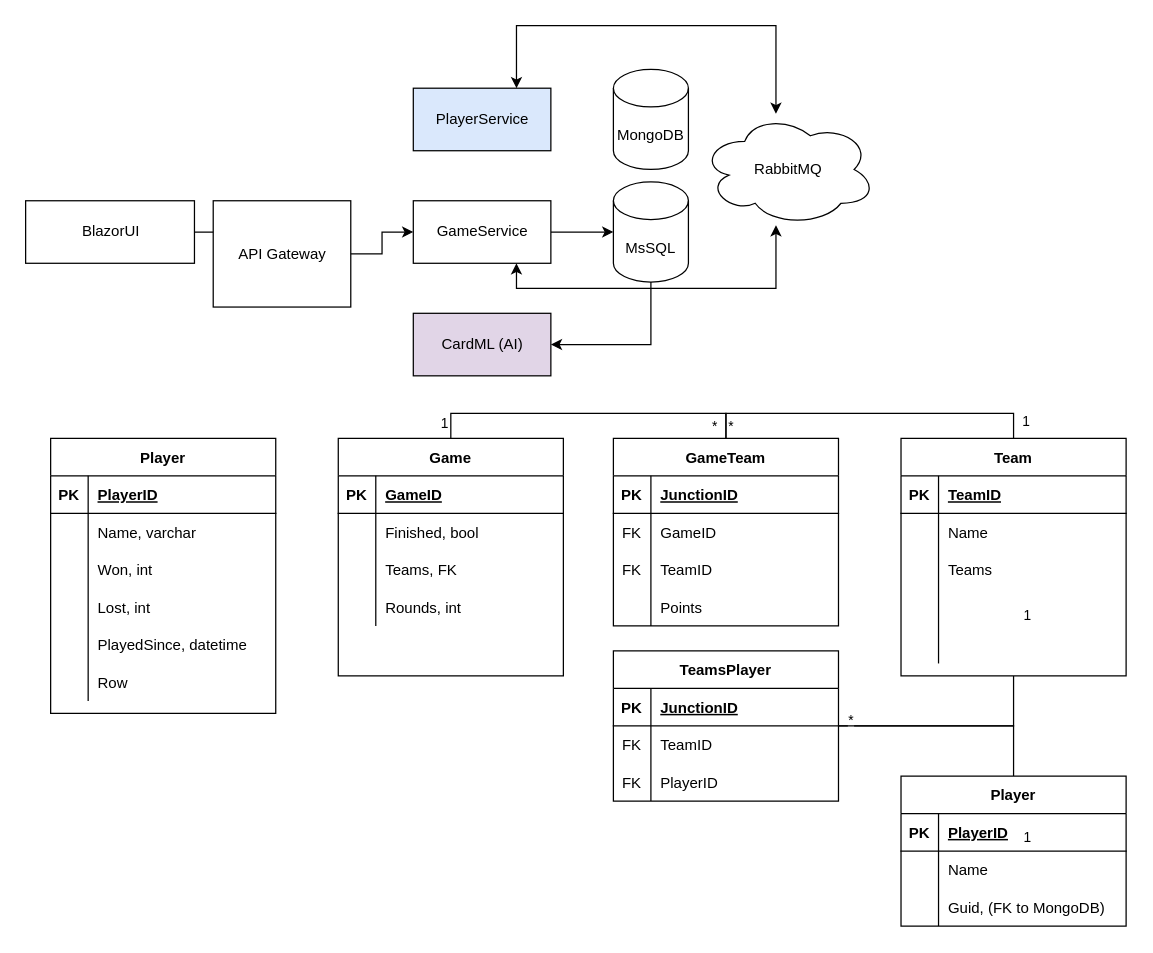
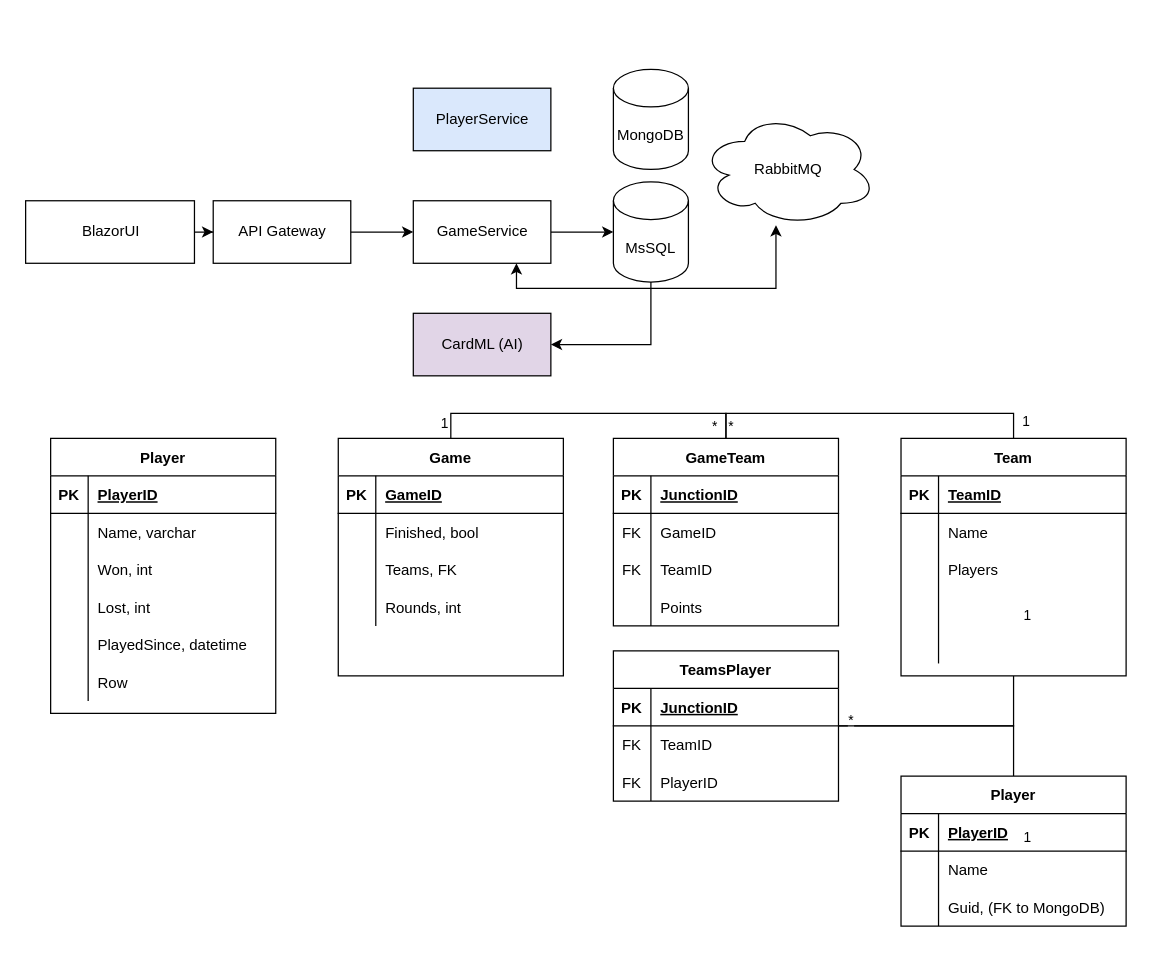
edge "PlayerService" -- "RabbitMQ": removed
node "API Gateway": size 138x106 -> 138x63
node "Teams": label "Teams" -> "Players"
